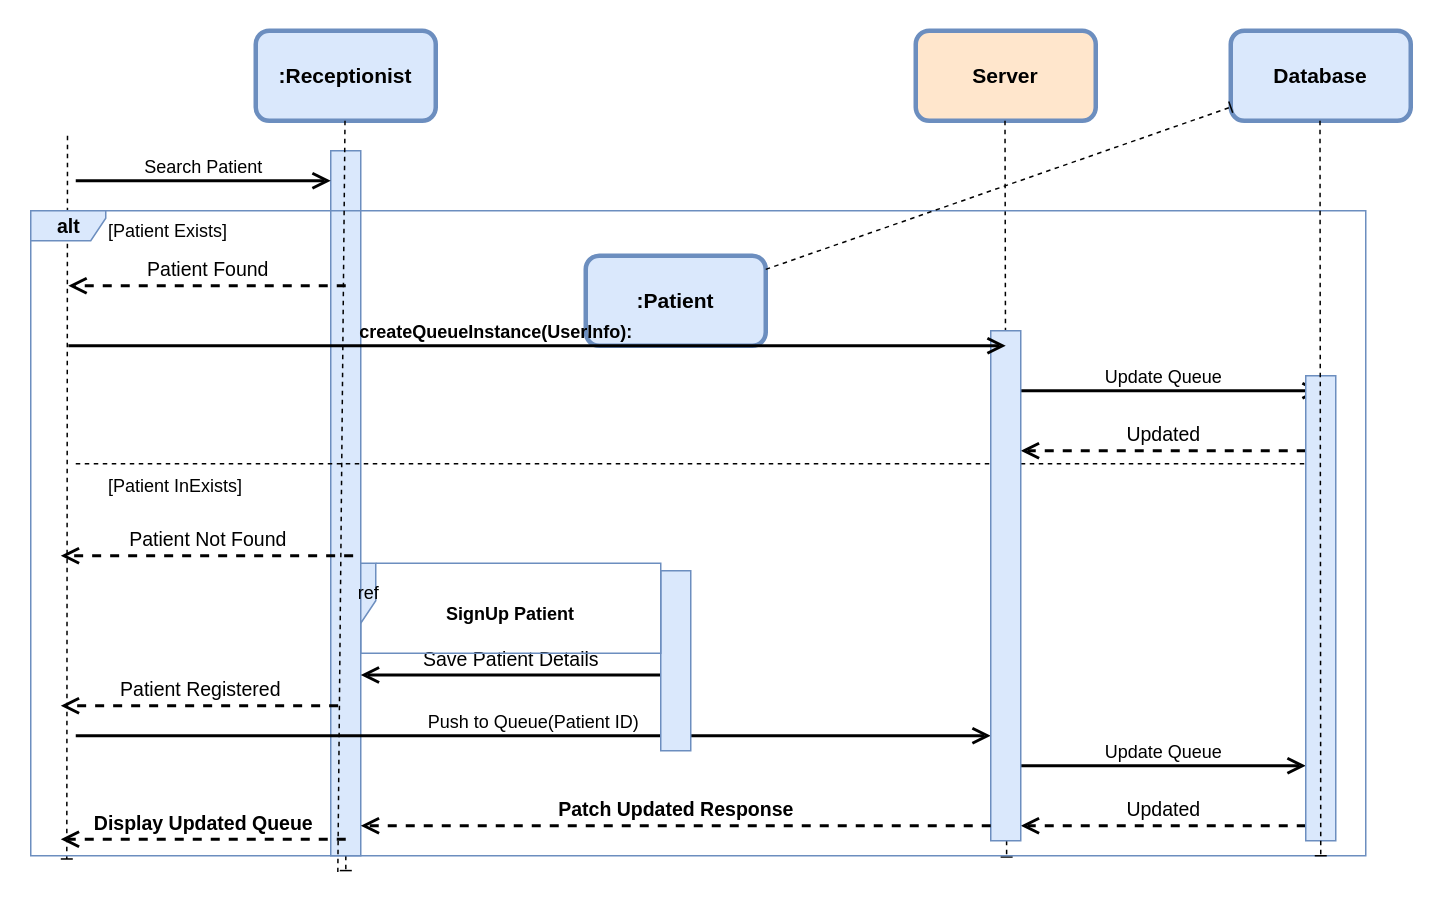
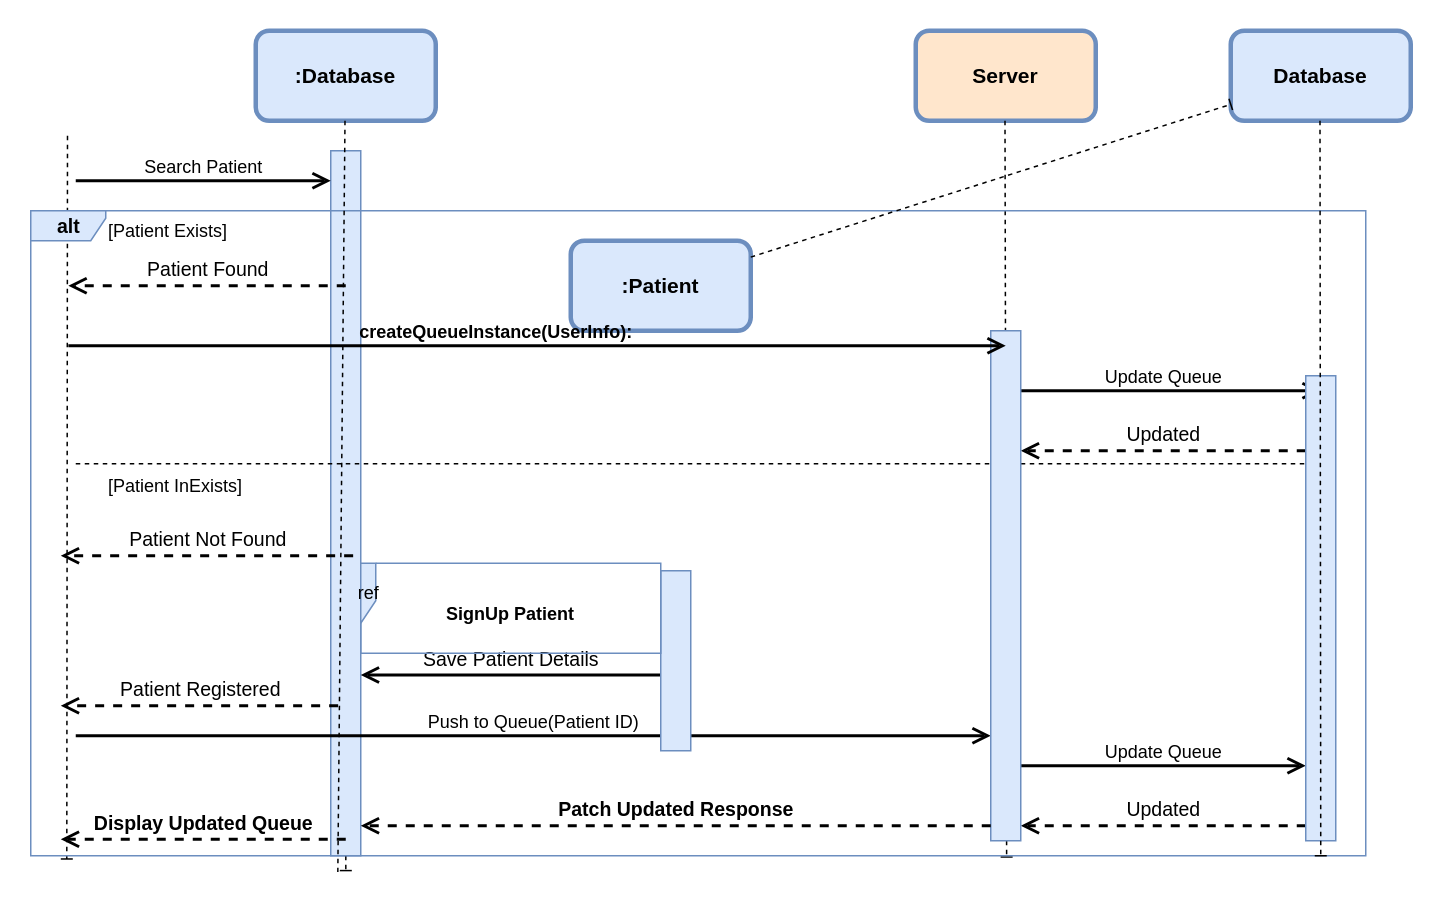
node ":Receptionist": label ":Receptionist" -> ":Database"
node ":Patient": moved (676, 301) -> (661, 286)
